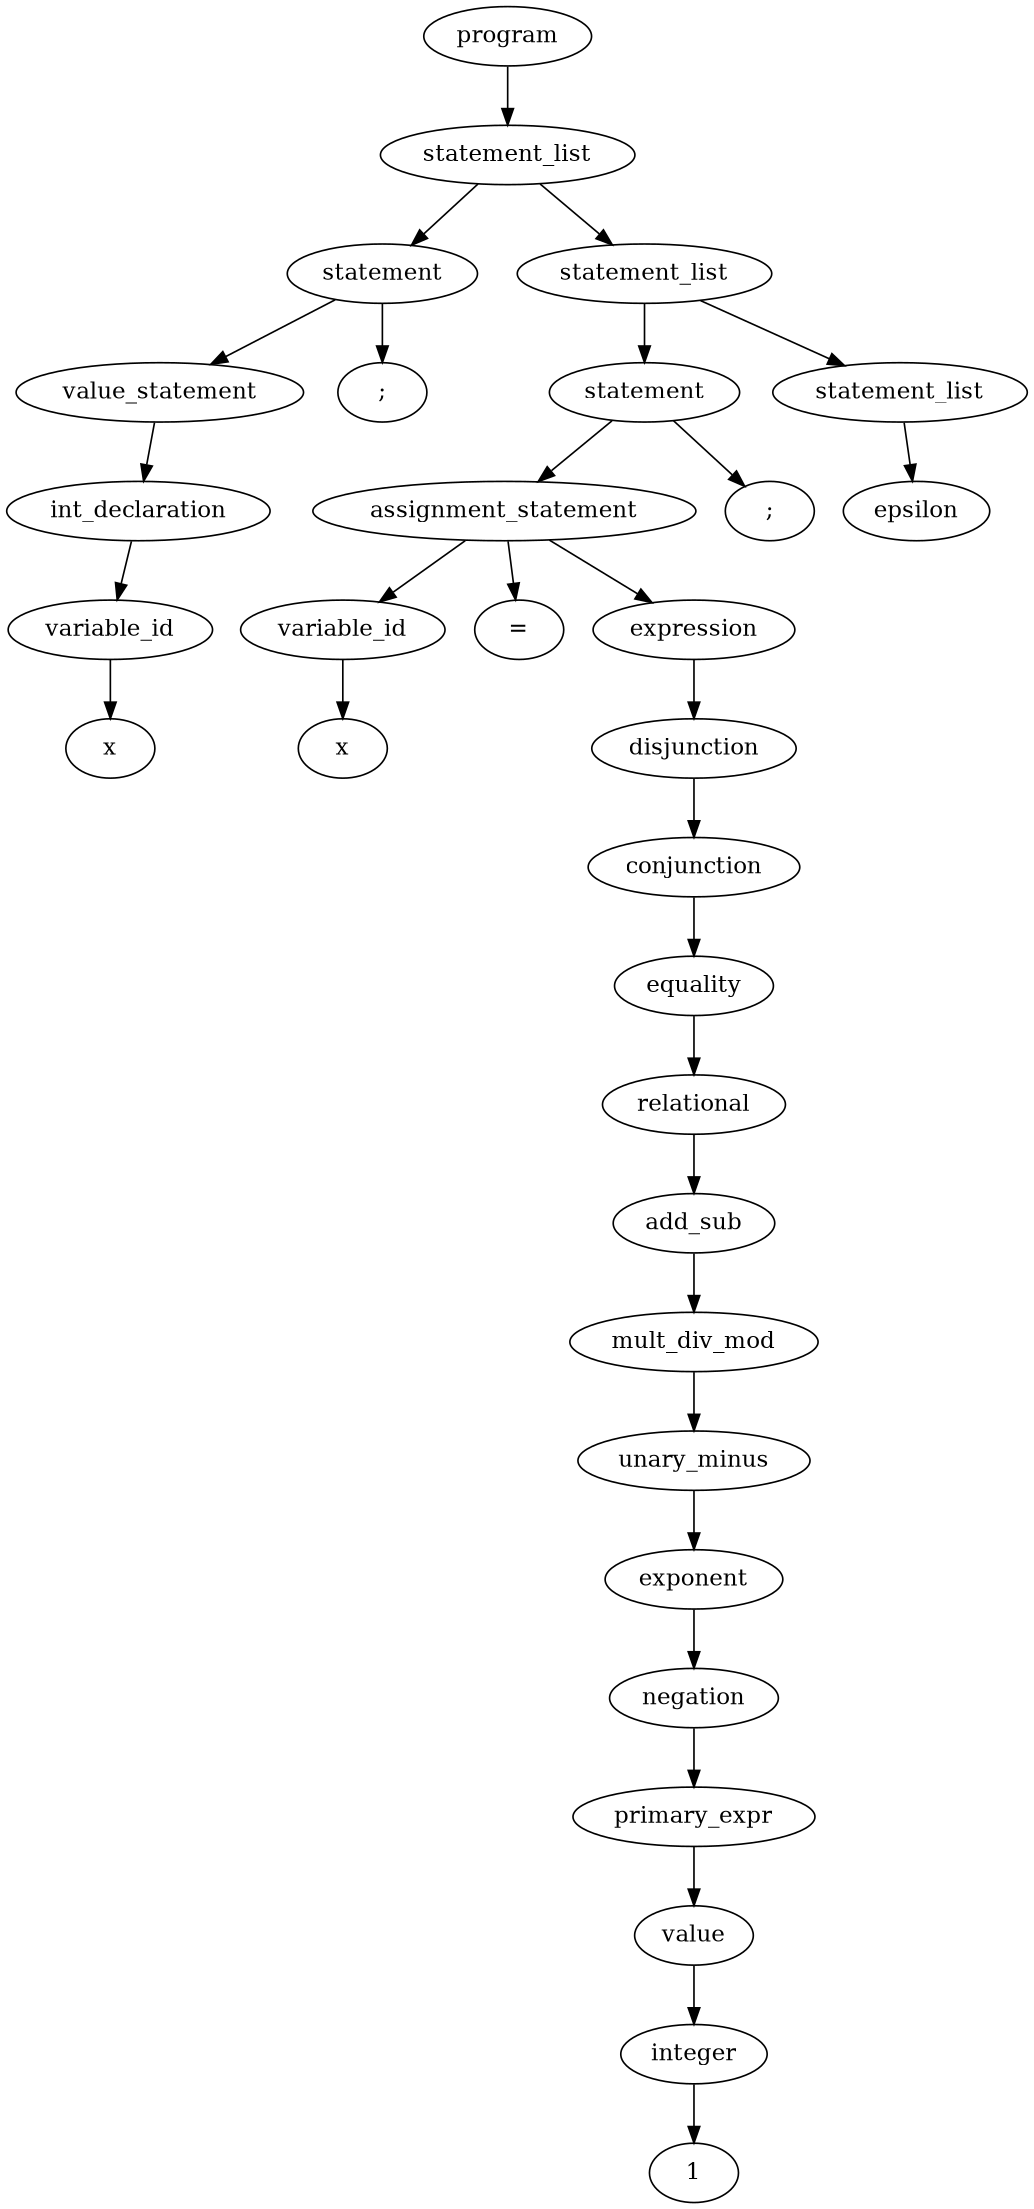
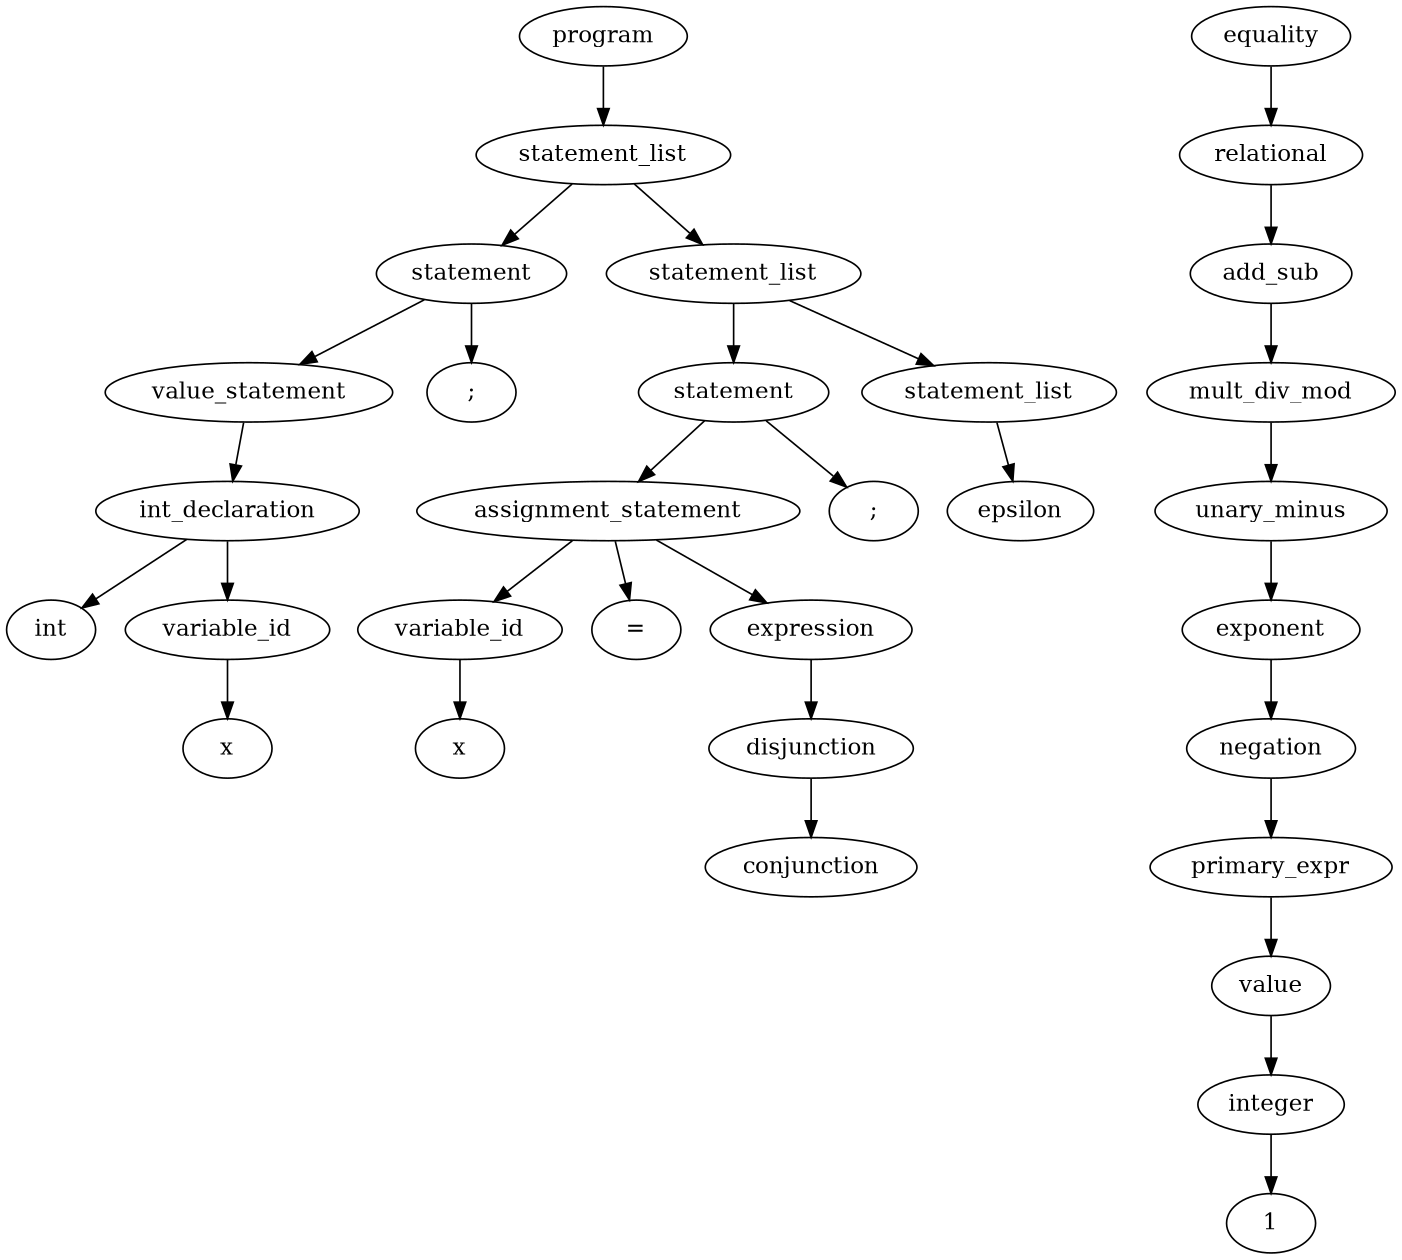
node "int": added
edge "conjunction" -> "equality": removed
